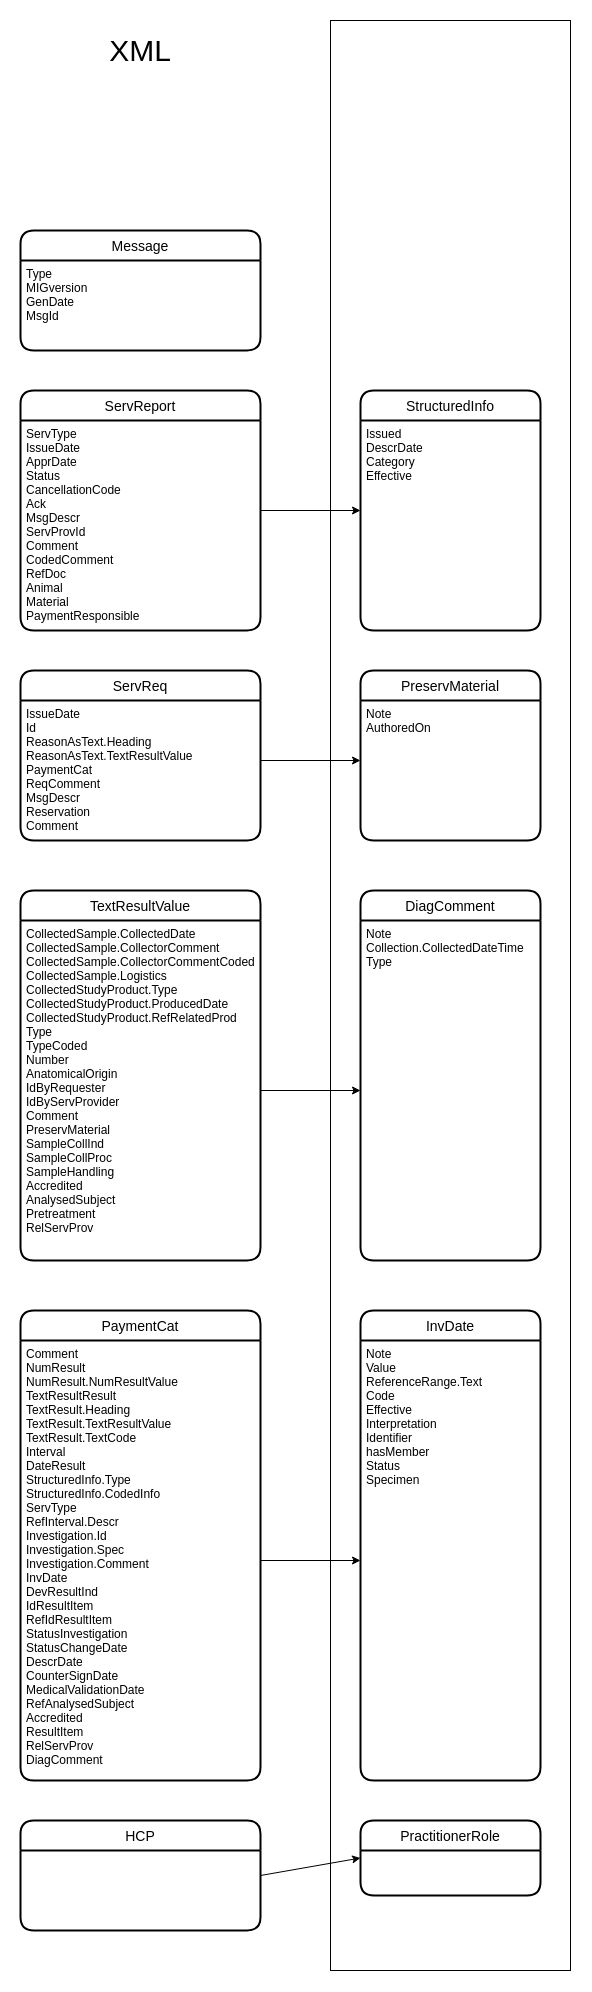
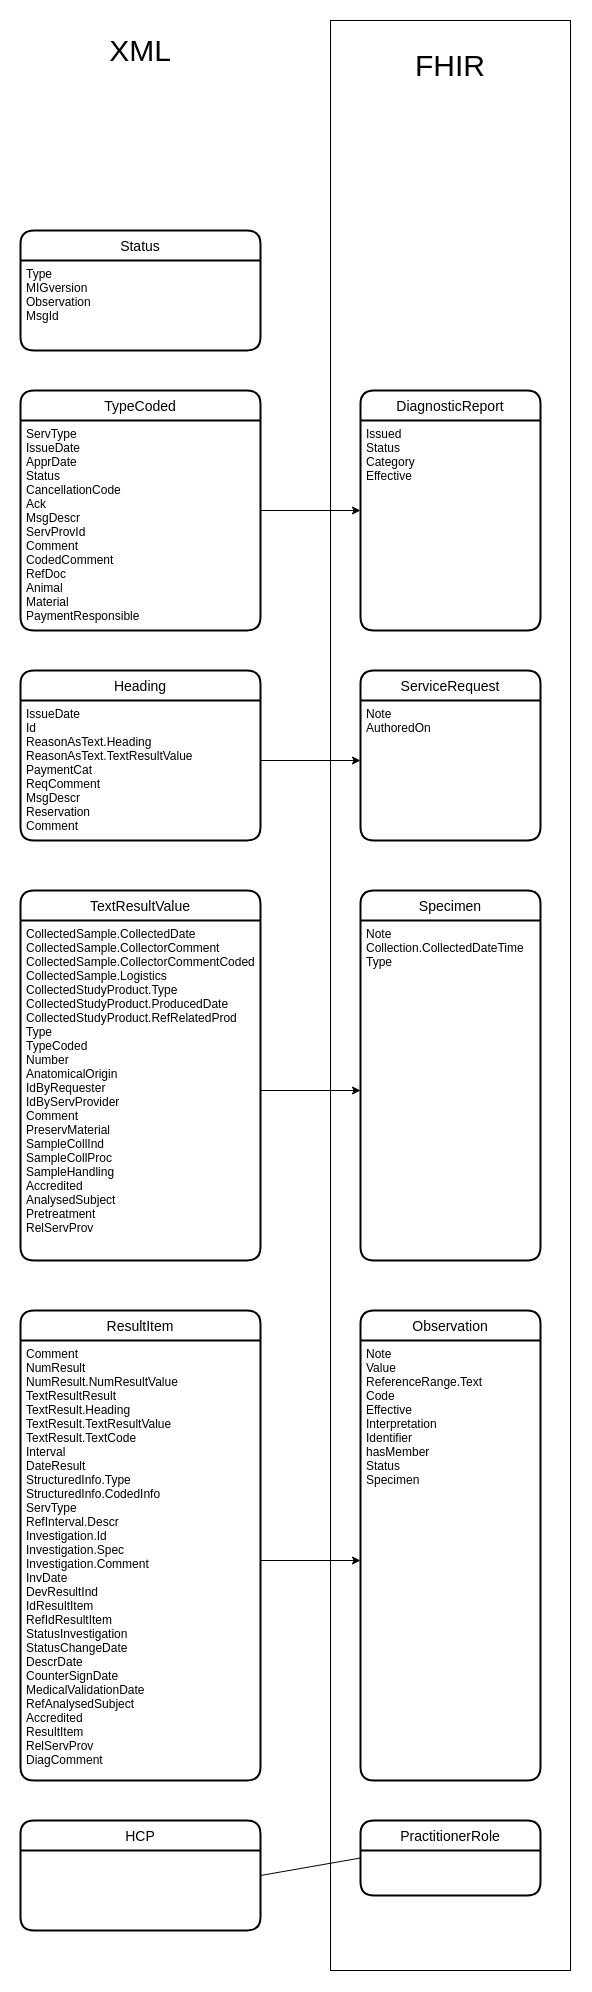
node "FHIR": added
node "Message": label "Message" -> "Status"
node "Type MIGversion GenDate MsgId": label "Type MIGversion GenDate MsgId" -> "Type MIGversion Observation MsgId"
node "ServReport": label "ServReport" -> "TypeCoded"
node "StructuredInfo": label "StructuredInfo" -> "DiagnosticReport"
node "Issued DescrDate Category Effective": label "Issued DescrDate Category Effective" -> "Issued Status Category Effective"
node "ServReq": label "ServReq" -> "Heading"
node "PreservMaterial": label "PreservMaterial" -> "ServiceRequest"
node "DiagComment": label "DiagComment" -> "Specimen"
node "PaymentCat": label "PaymentCat" -> "ResultItem"
node "InvDate": label "InvDate" -> "Observation"
edge "HCP" -> "PractitionerRole": arrowhead classic -> none
